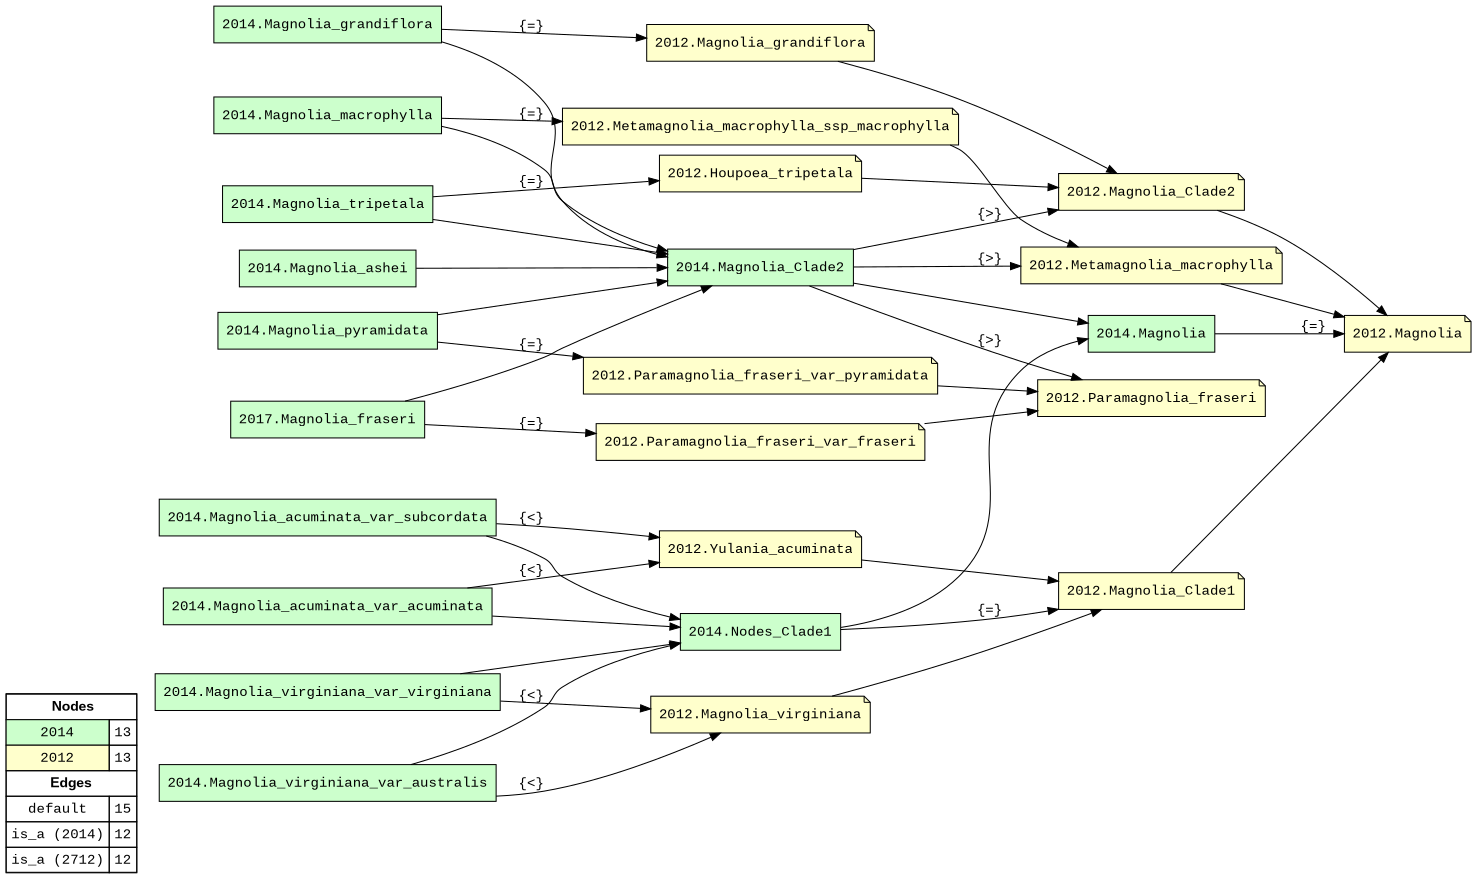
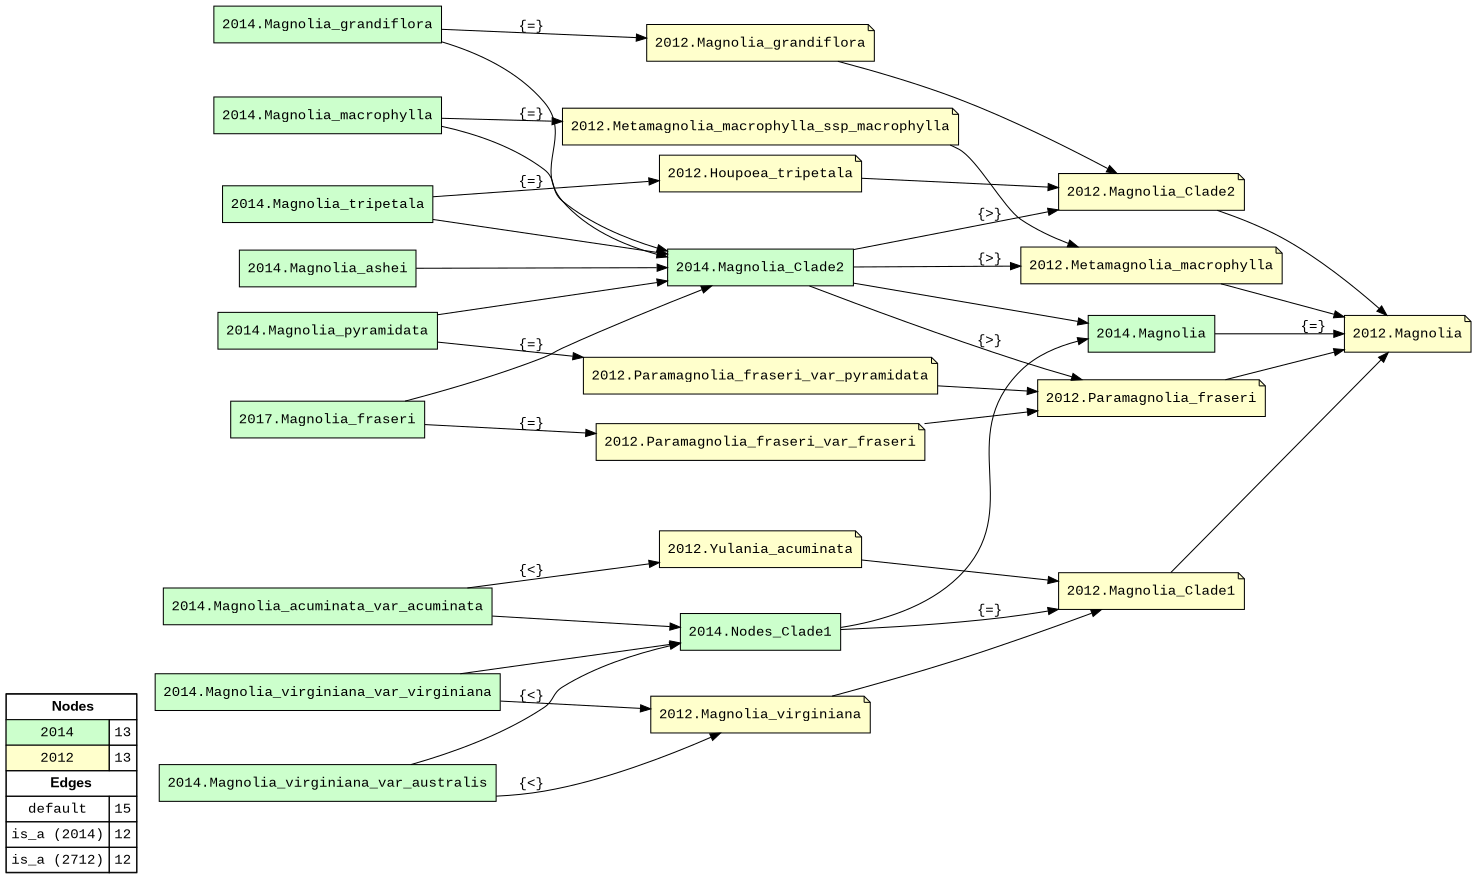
edge "2012.Paramagnolia_fraseri" -> "2012.Magnolia": added
node "2014.Magnolia_acuminata_var_subcordata": removed
